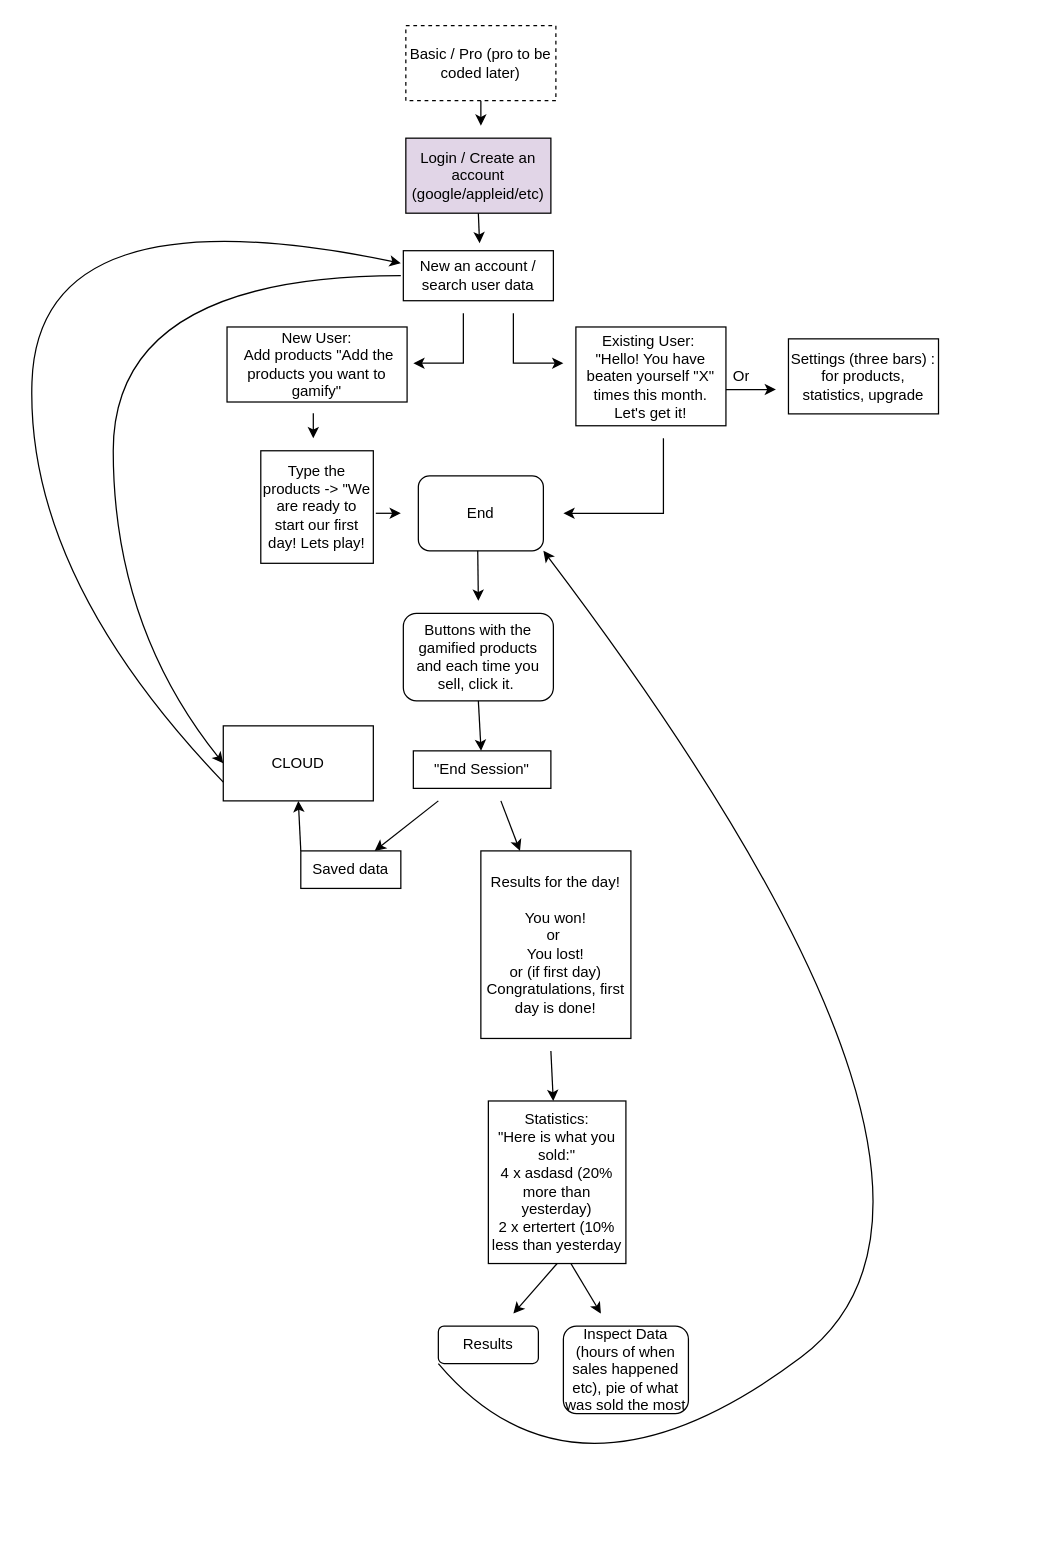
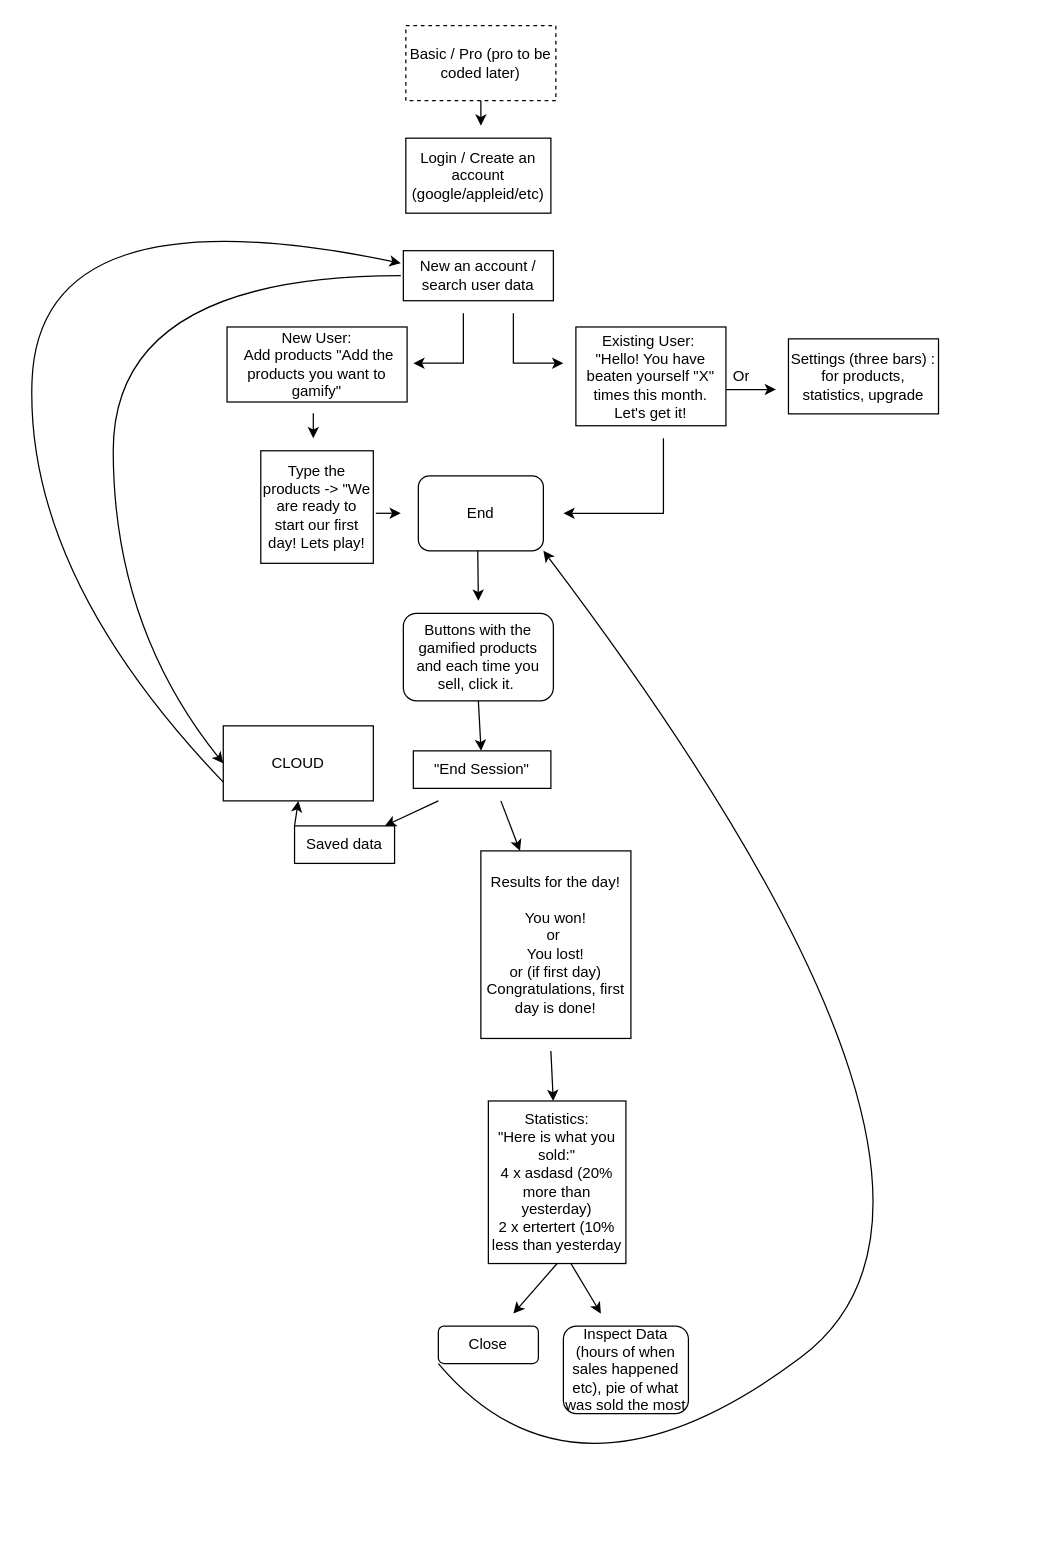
node "Login / Create an account (google/appleid/etc)": fillcolor #e1d5e7 -> #ffffff
edge "Login / Create an account (google/appleid/etc)" -> "New an account / search user data": removed
node "Saved data": moved (351, 869) -> (344, 844)
node "Results": label "Results" -> "Close"
